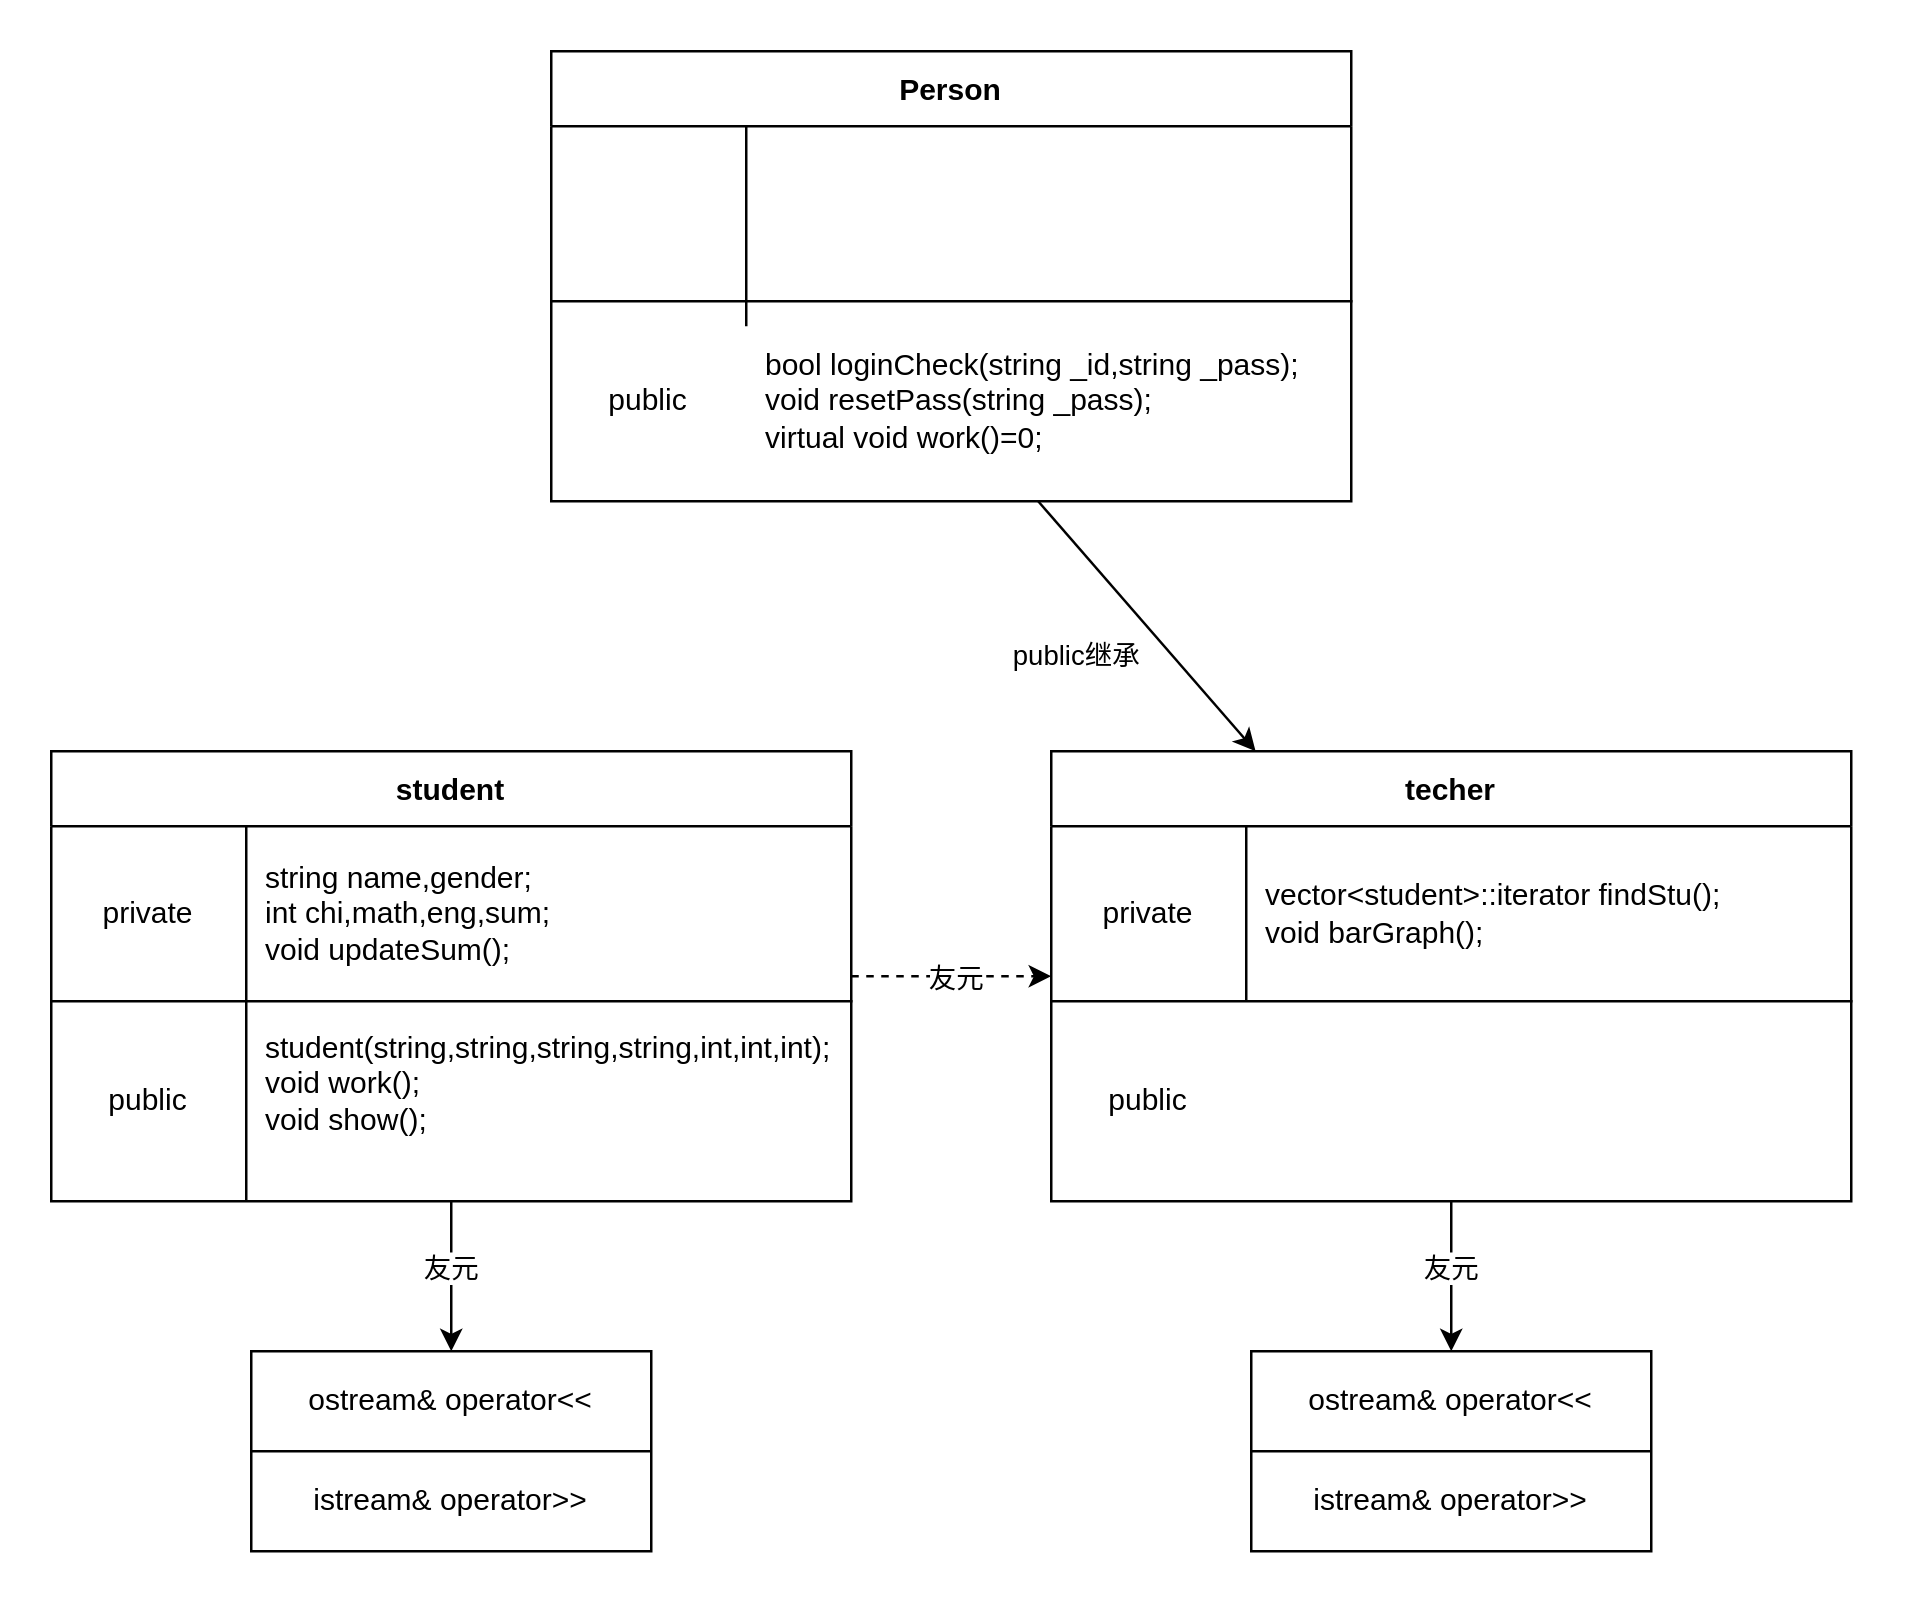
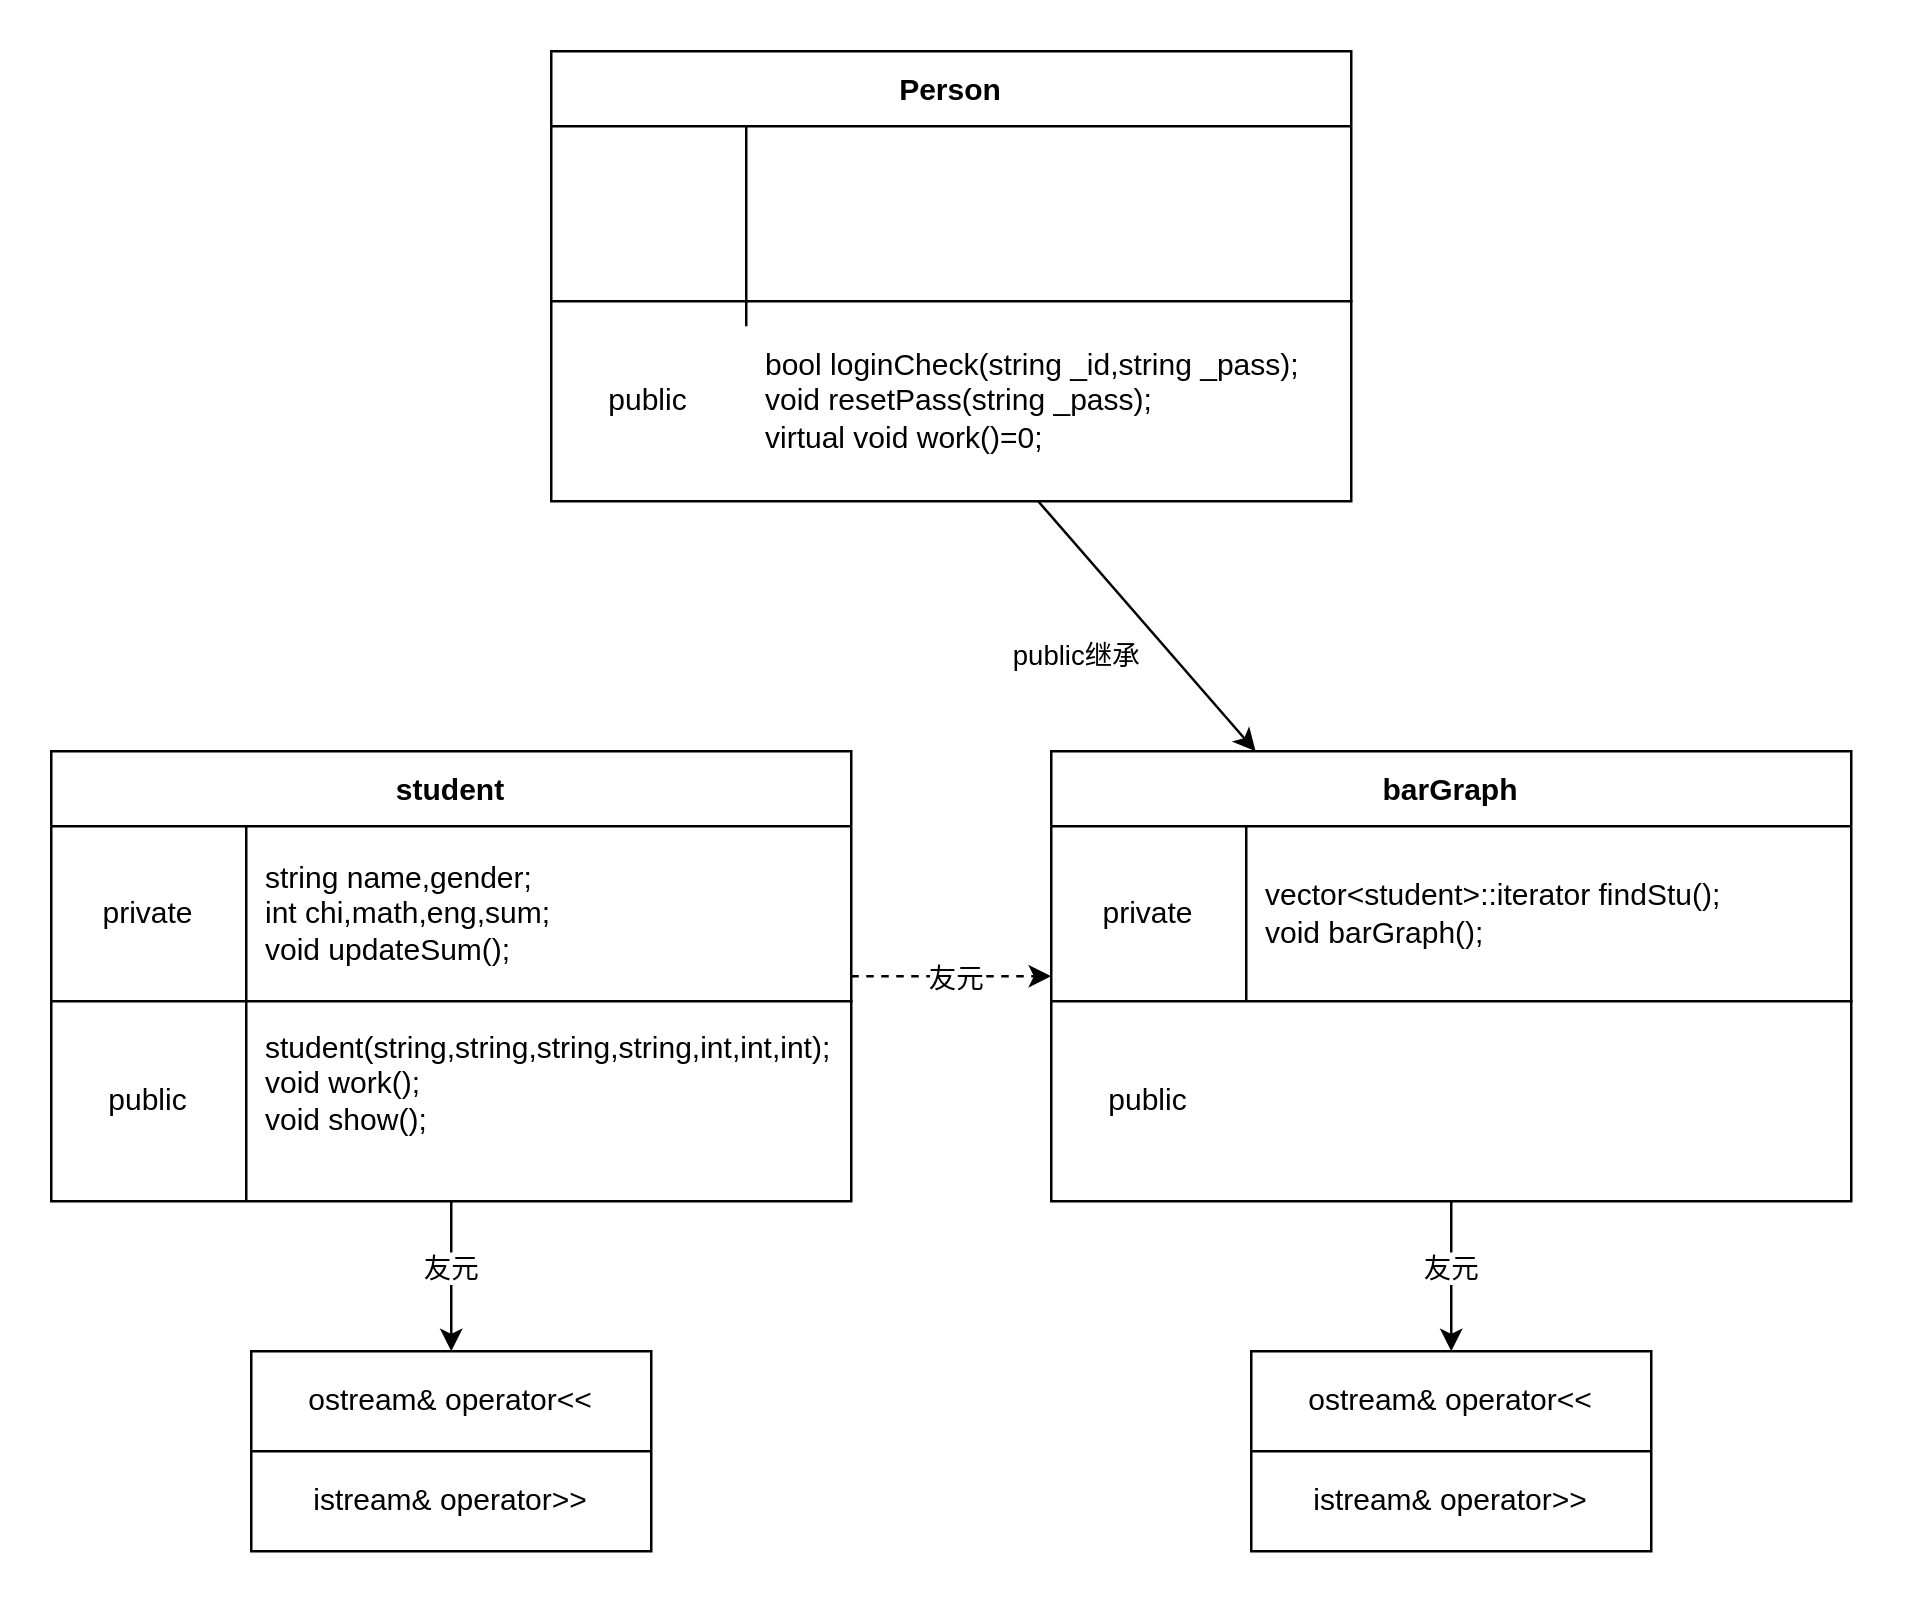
node "techer": label "techer" -> "barGraph"
